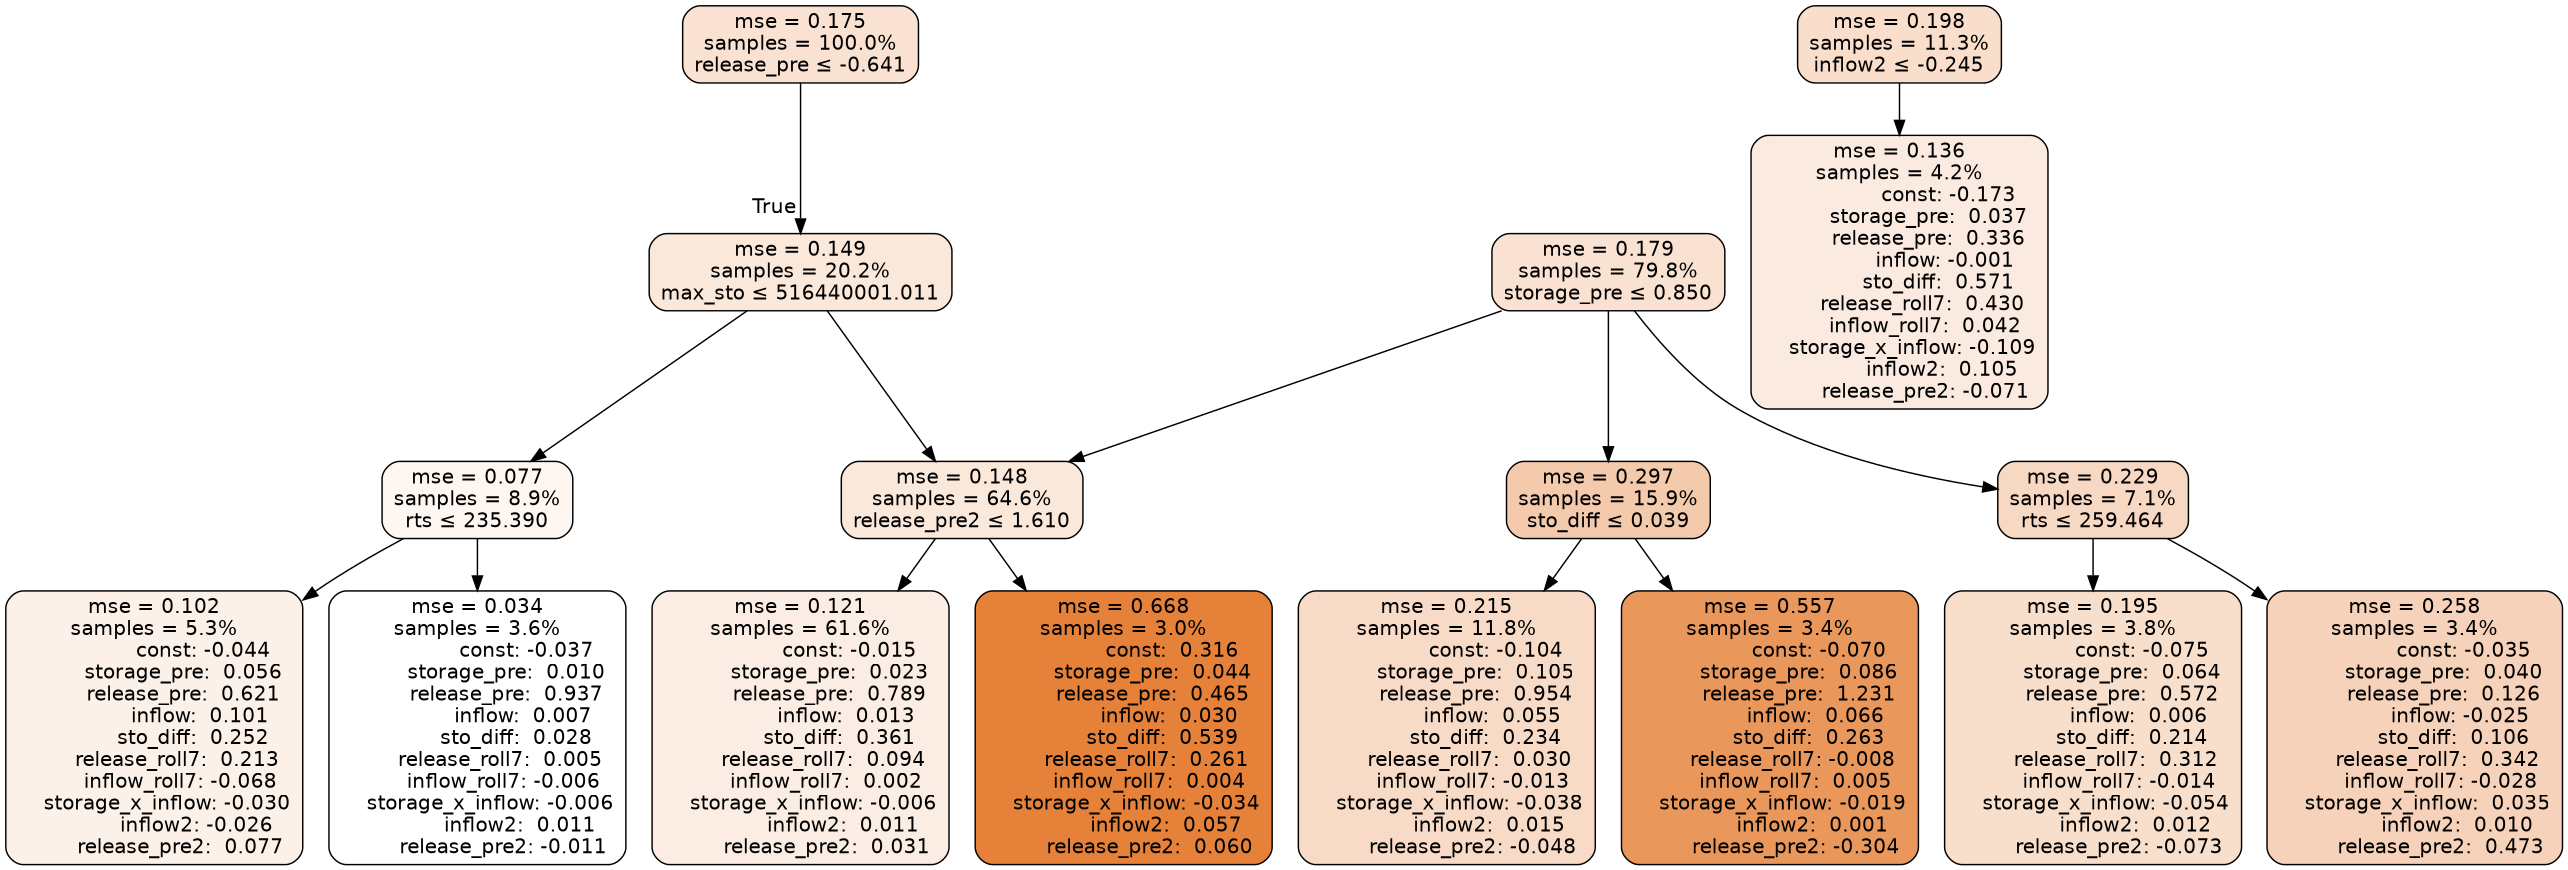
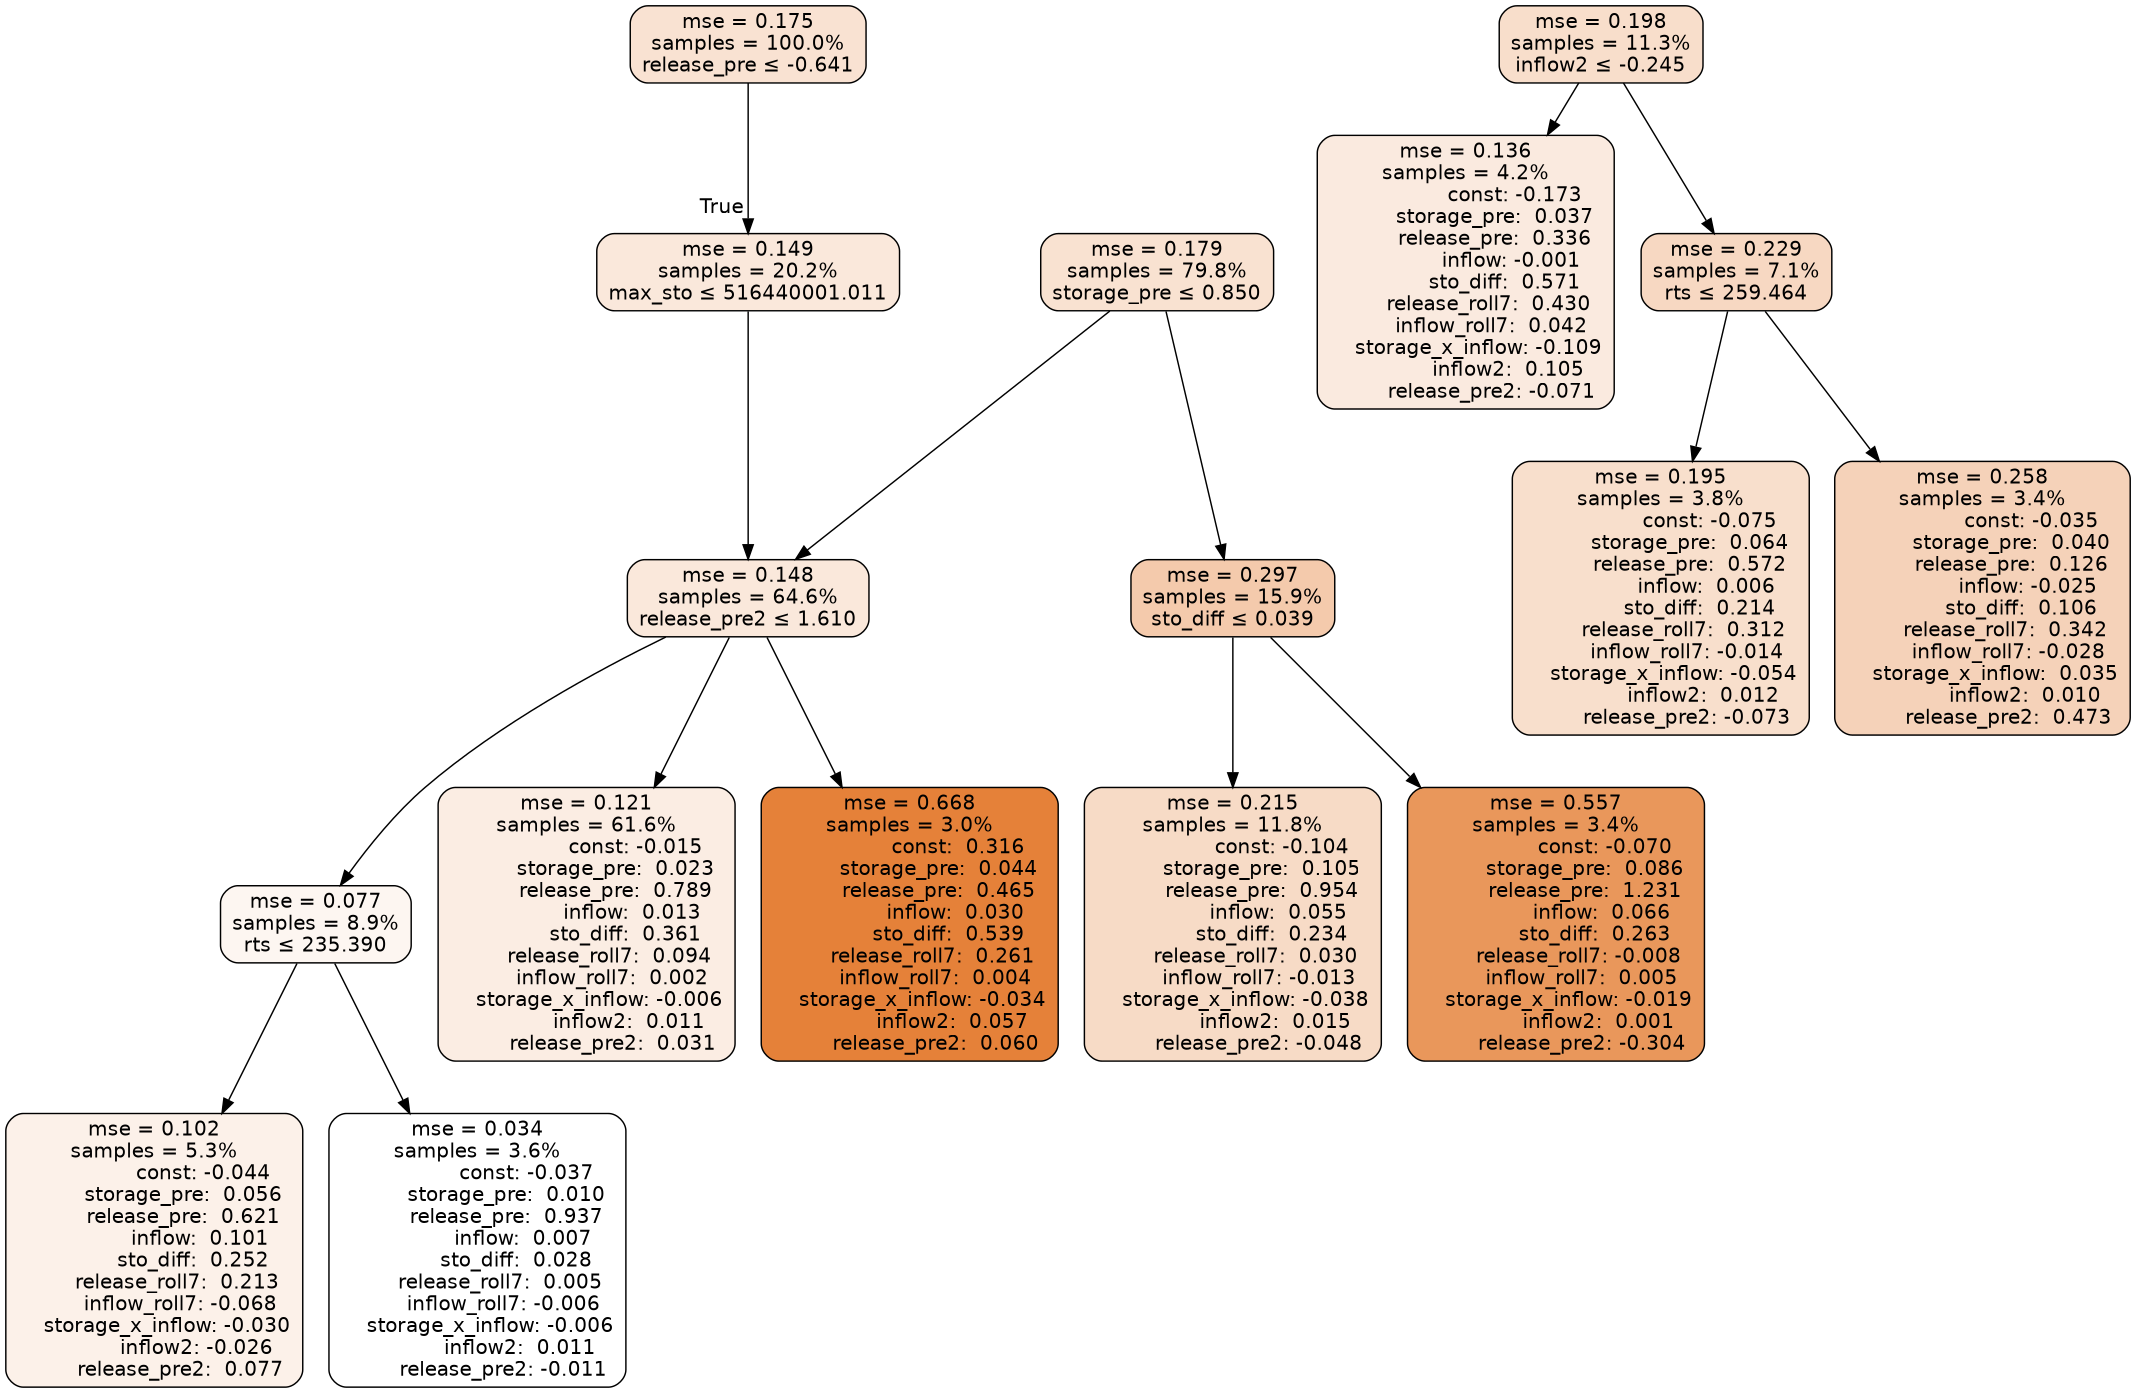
edge "mse = 0.149 samples = 20.2% max_sto ≤ 516440001.011" -> "mse = 0.077 samples = 8.9% rts ≤ 235.390": now "mse = 0.148 samples = 64.6% release_pre2 ≤ 1.610" -> "mse = 0.077 samples = 8.9% rts ≤ 235.390"
edge "mse = 0.179 samples = 79.8% storage_pre ≤ 0.850" -> "mse = 0.229 samples = 7.1% rts ≤ 259.464": now "mse = 0.198 samples = 11.3% inflow2 ≤ -0.245" -> "mse = 0.229 samples = 7.1% rts ≤ 259.464"
